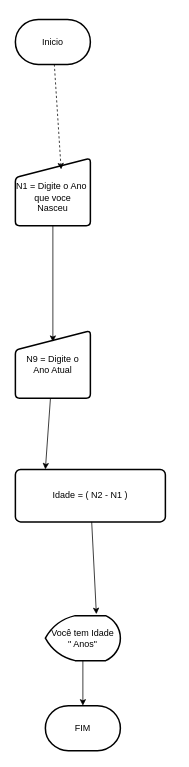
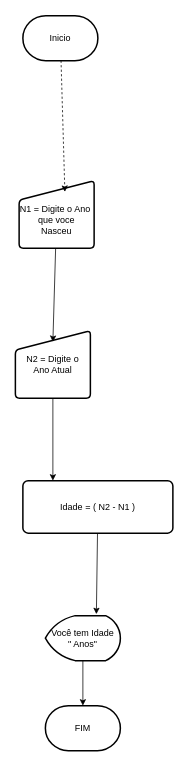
node "Inicio": moved (53, 42) -> (60, 38)
node "N1 = Digite o Ano que voce Nasceu": moved (53, 192) -> (57, 214)
node "N9 = Digite o Ano Atual": label "N9 = Digite o Ano Atual" -> "N2 = Digite o Ano Atual"
node "Idade = ( N2 - N1 )": moved (90, 495) -> (98, 507)
